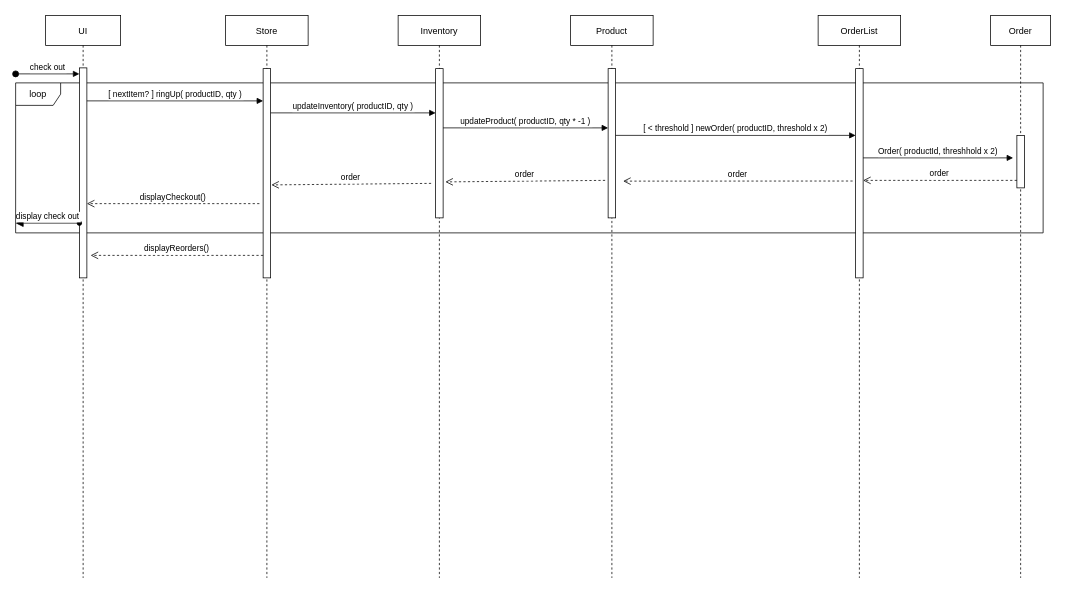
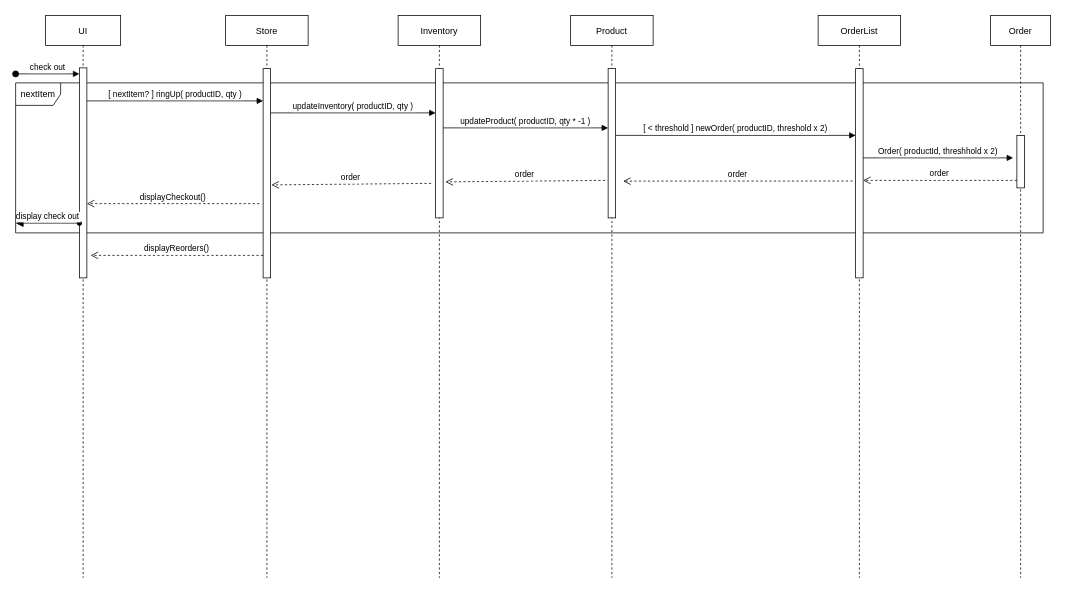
node "loop": label "loop" -> "nextItem"
